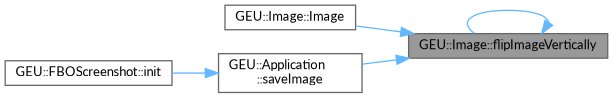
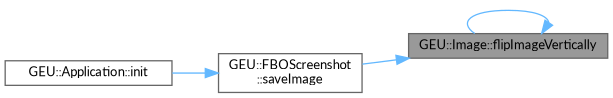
node "GEU::Image::Image": removed
node "GEU::FBOScreenshot::init": label "GEU::FBOScreenshot::init" -> "GEU::Application::init"
node "GEU::Application ::saveImage": label "GEU::Application ::saveImage" -> "GEU::FBOScreenshot ::saveImage"
